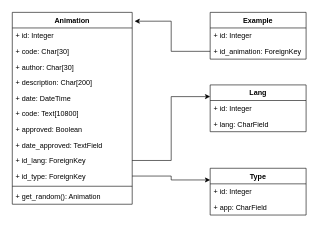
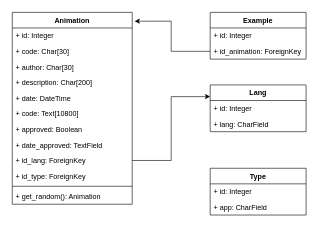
edge "+ id_type: ForeignKey" -> "Type": removed
